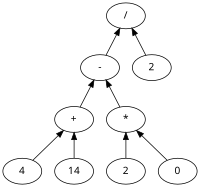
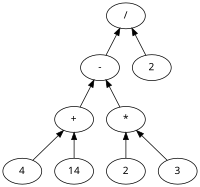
node "0": label "0" -> "3"
